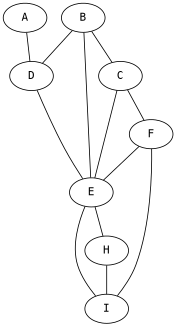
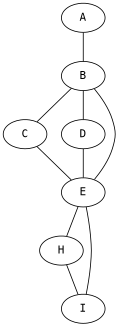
edge "A" -- "D": now "A" -- "B"
node "F": removed
